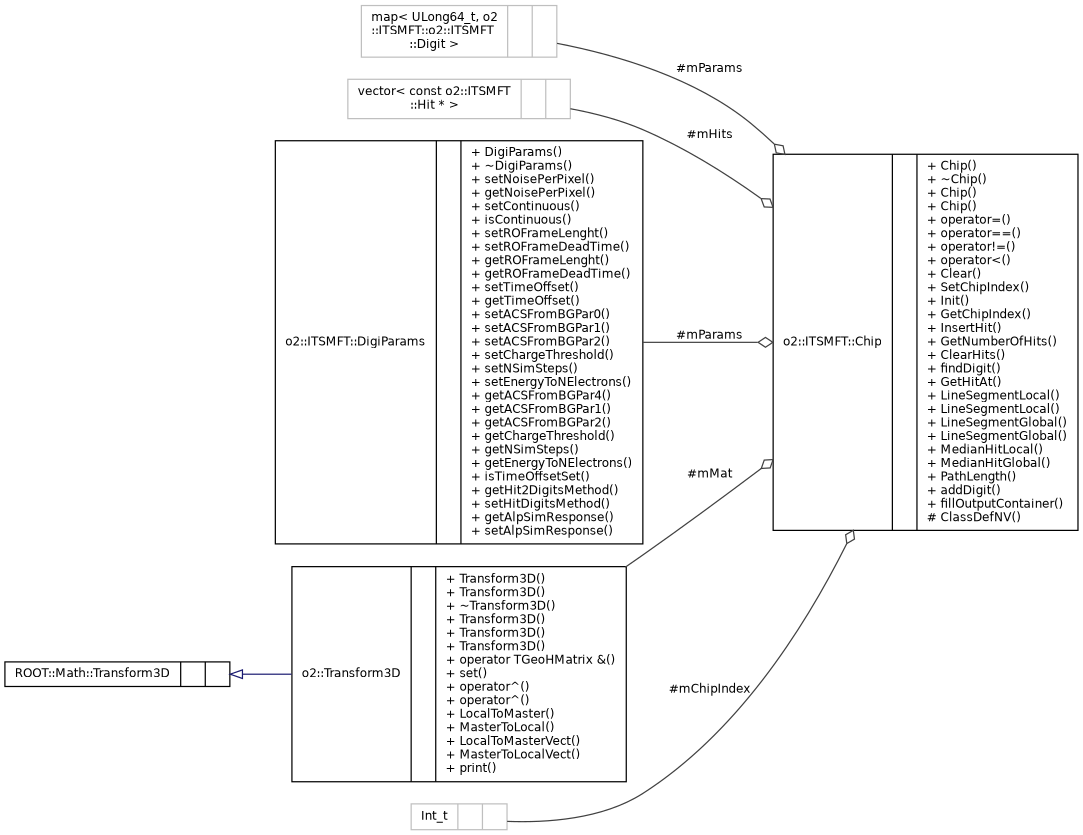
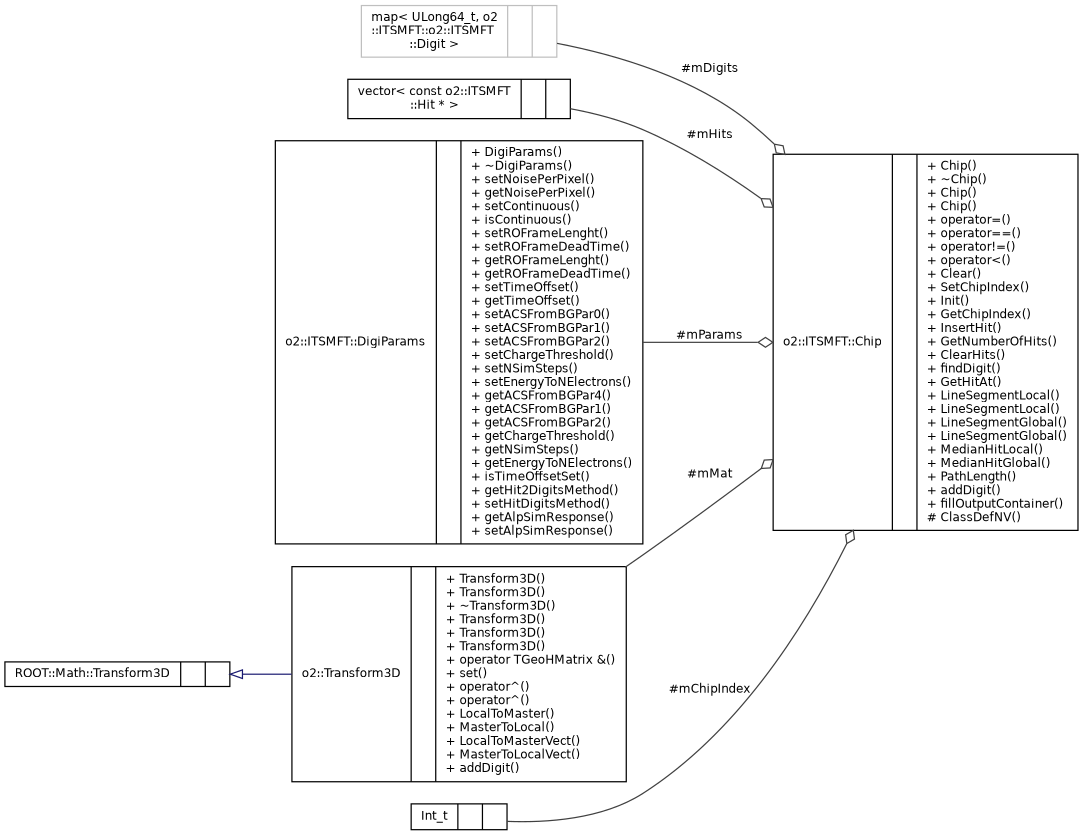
edge "map< ULong64_t, o2" -> "o2::ITSMFT::Chip": label " #mParams" -> " #mDigits"
node "vector< const o2::ITSMFT": color grey75 -> black
node "o2::Transform3D": text "+ print()" -> "+ addDigit()"
node "Int_t": color grey75 -> black
